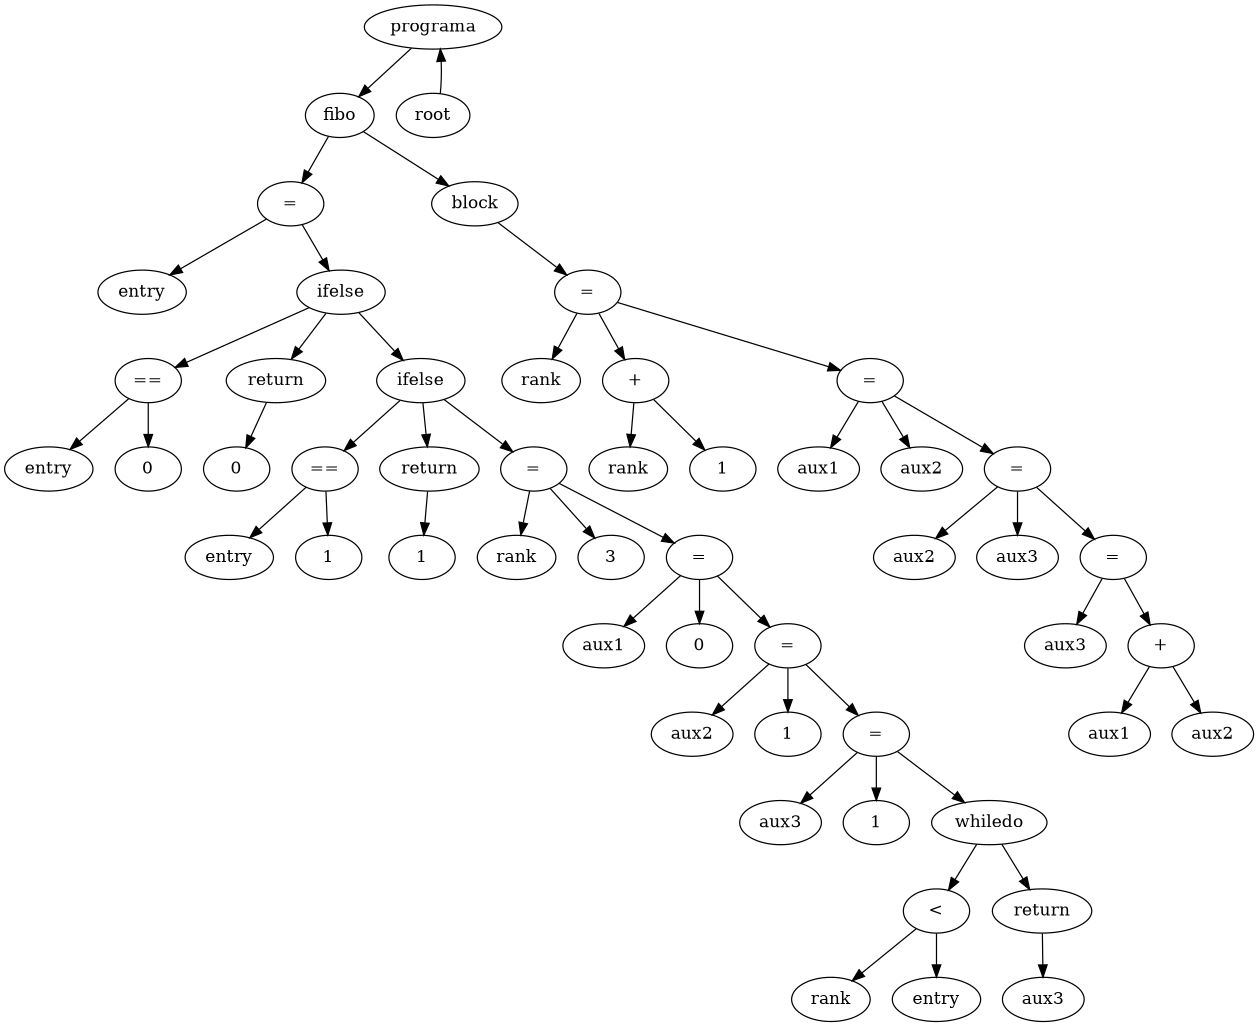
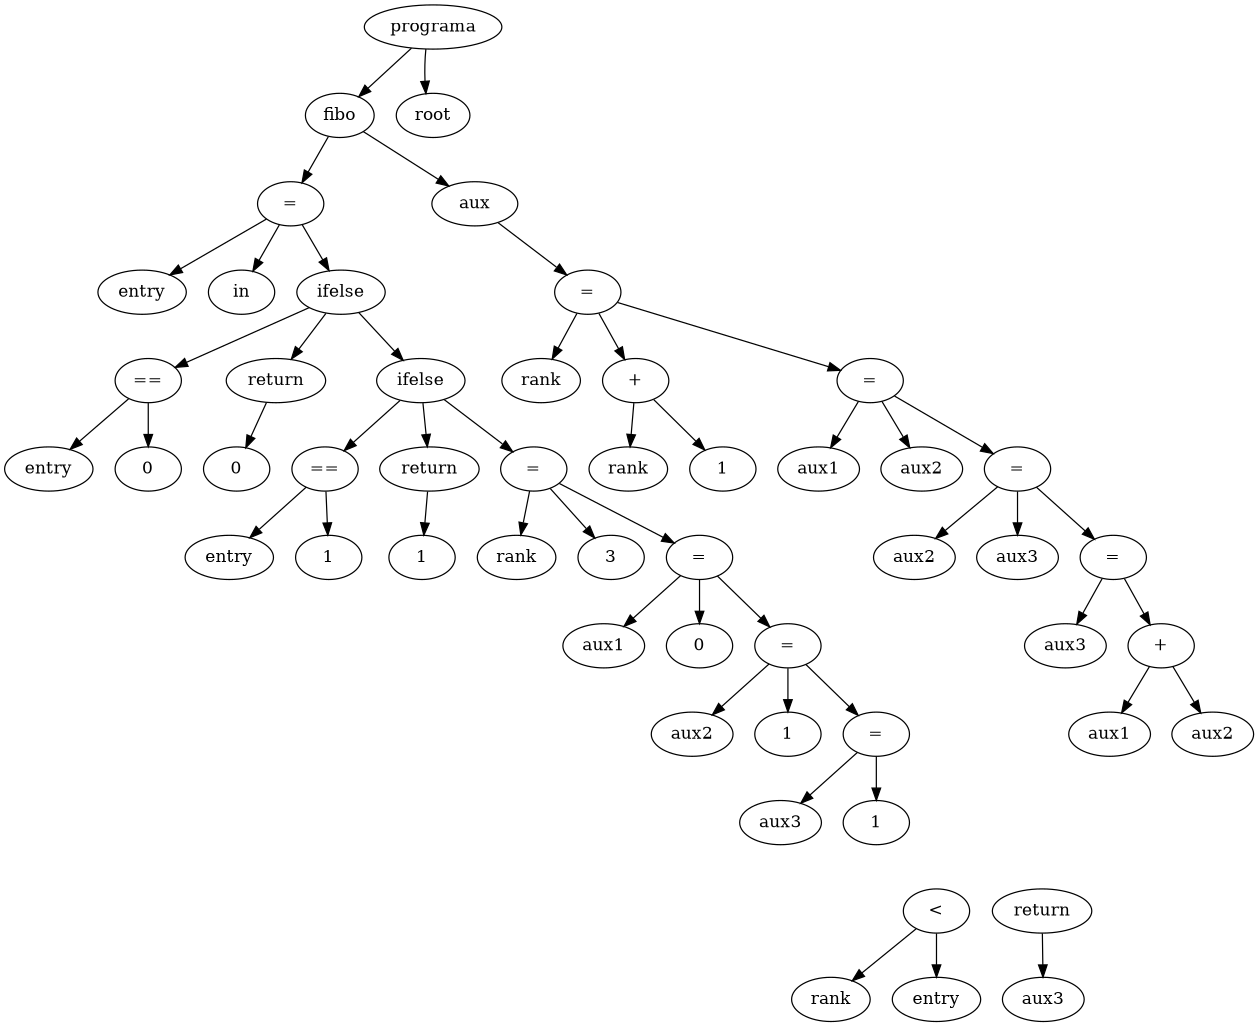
edge "root" -> "programa": reversed
node "block": label "block" -> "aux"
node "in": added
node "whiledo": removed
